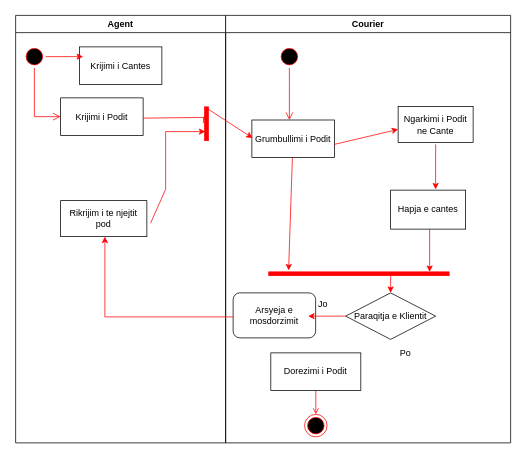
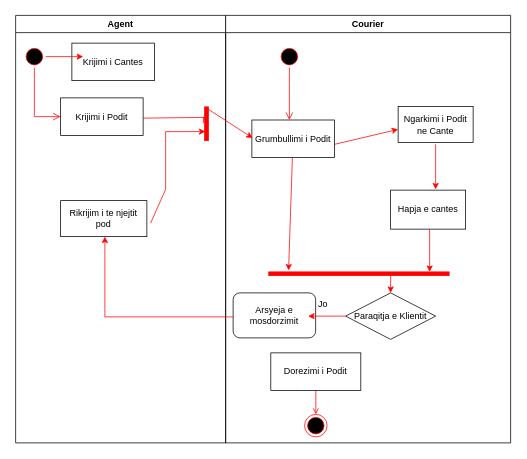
node "Krijimi i Cantes": moved (120, 66) -> (113, 62)
node "Po": removed
